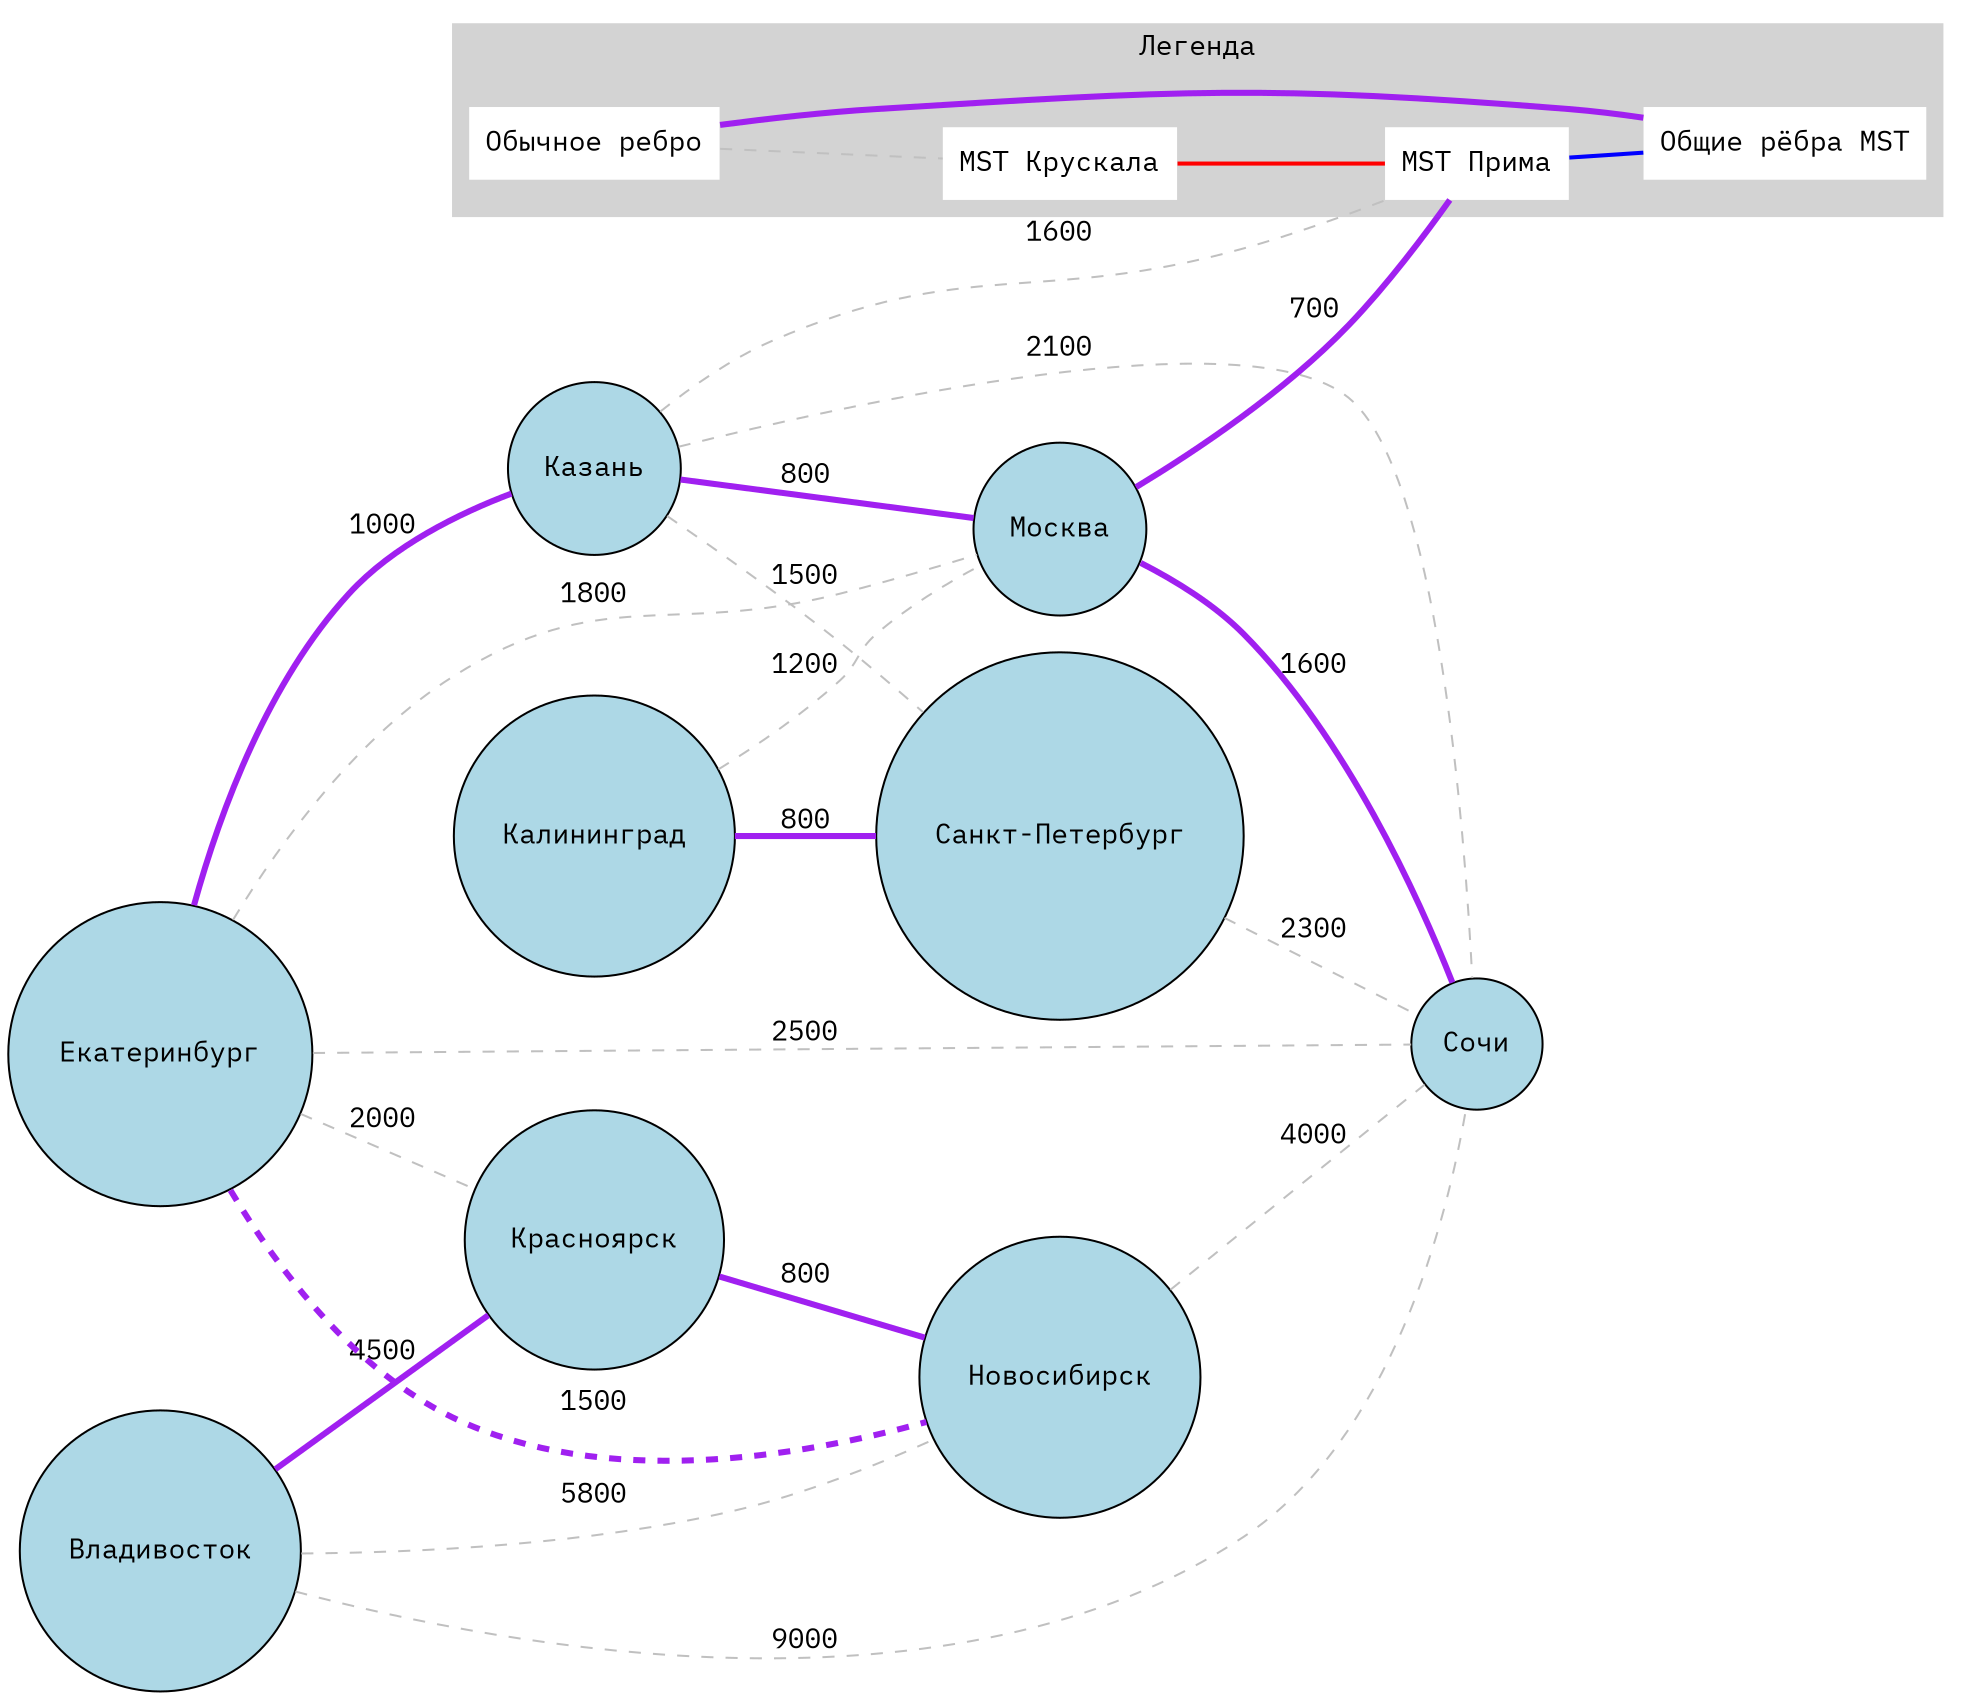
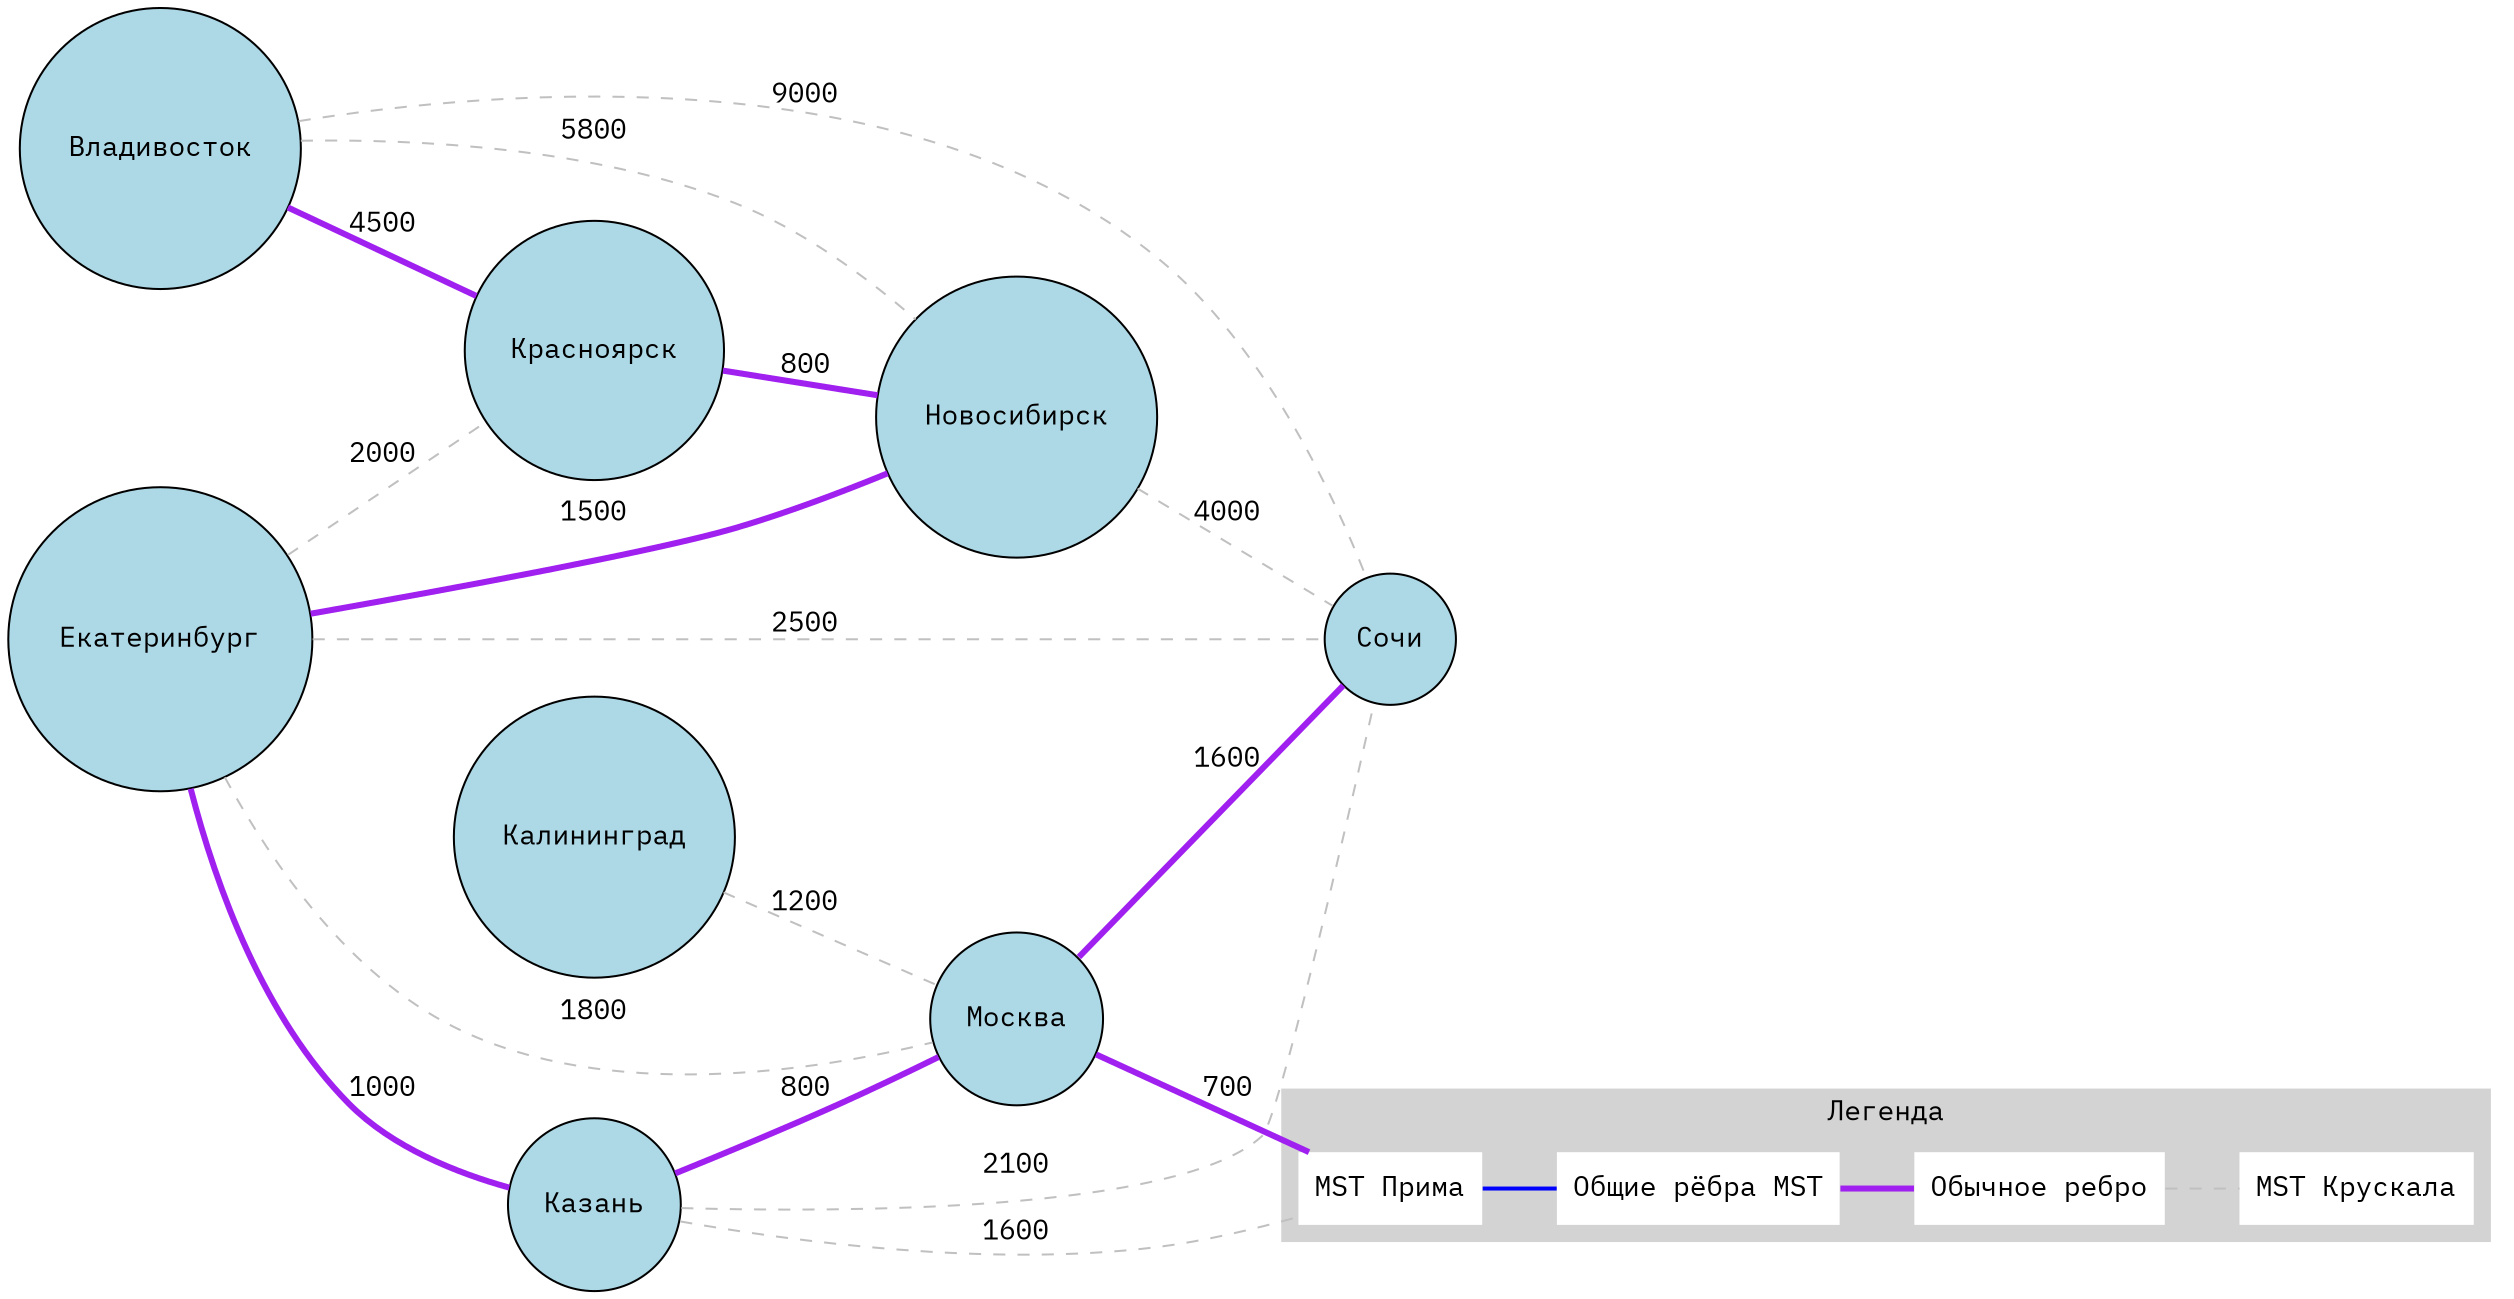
edge "MST Крускала" -- "MST Прима": removed
node "Санкт-Петербург": removed
edge "Екатеринбург" -- "Новосибирск": style dashed -> solid
